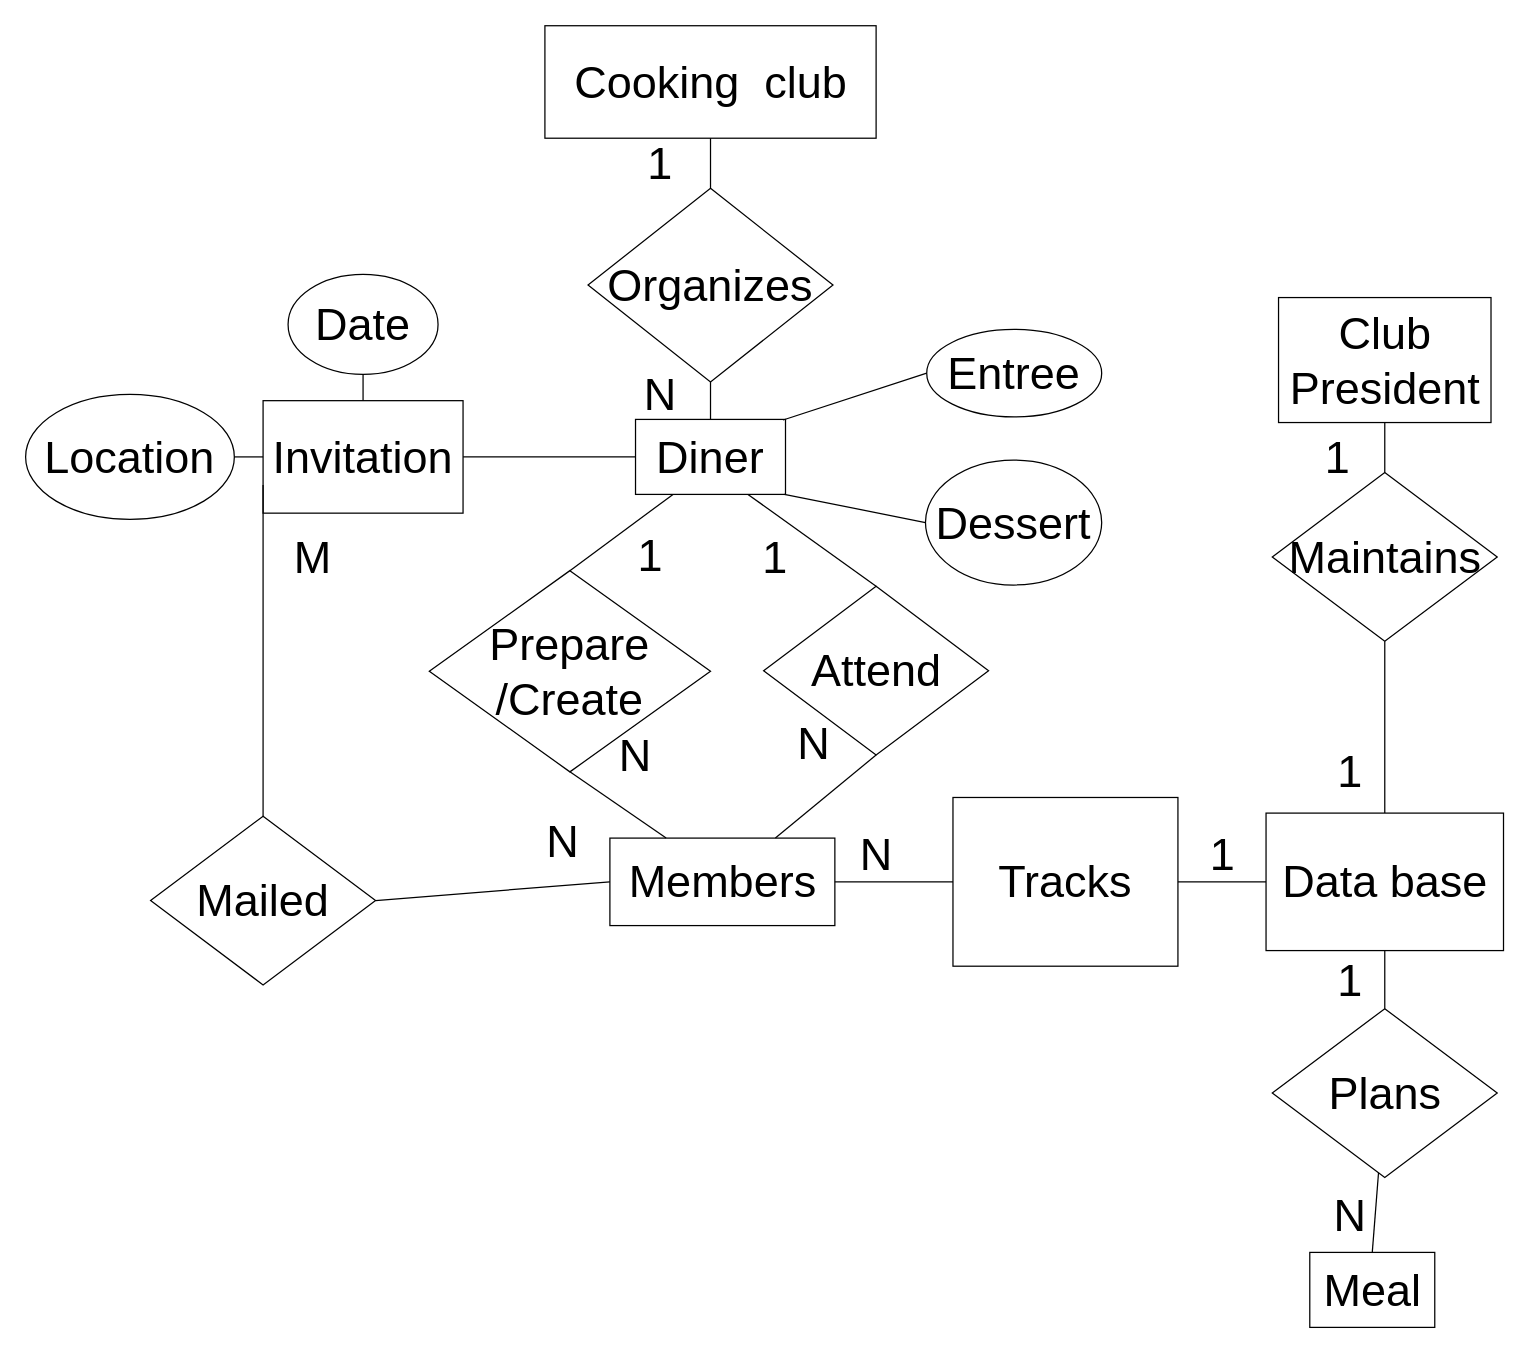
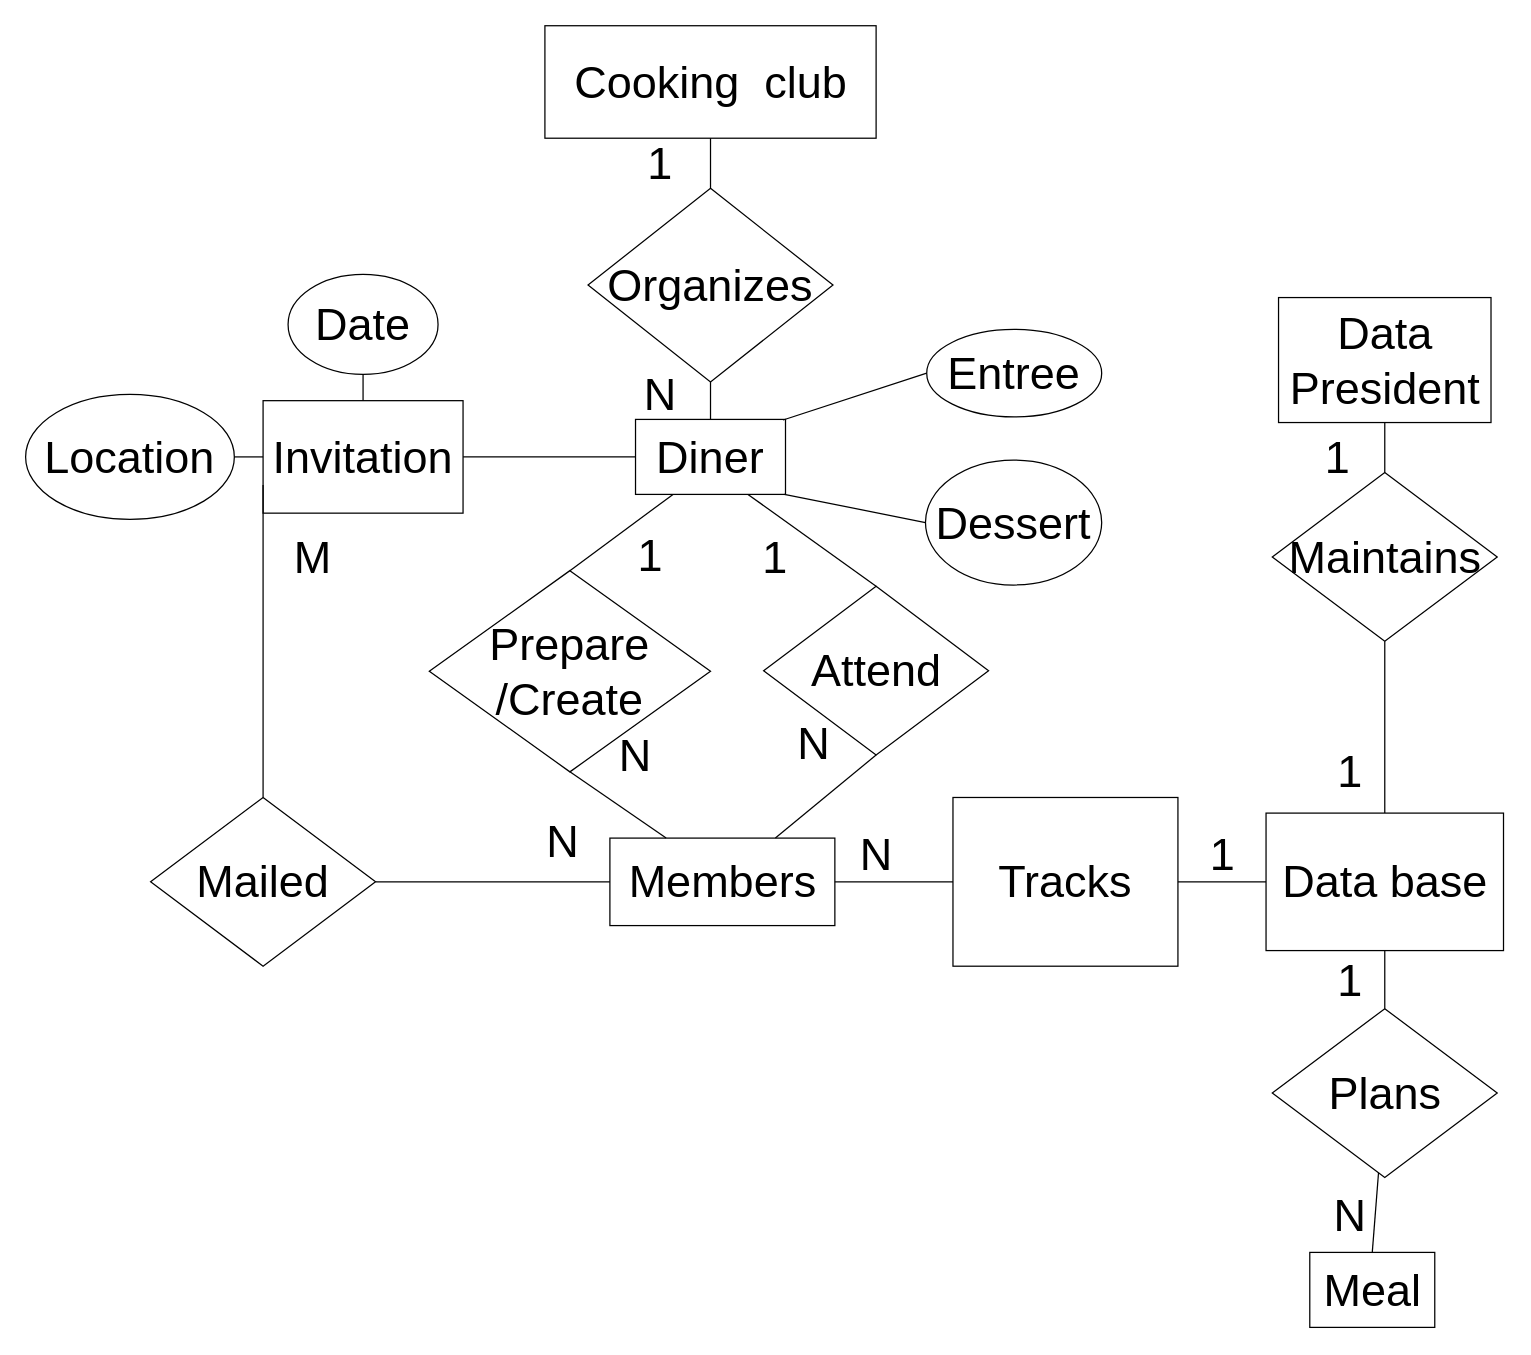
node "Club President": label "Club President" -> "Data President"
node "Mailed": moved (263, 901) -> (263, 882)
